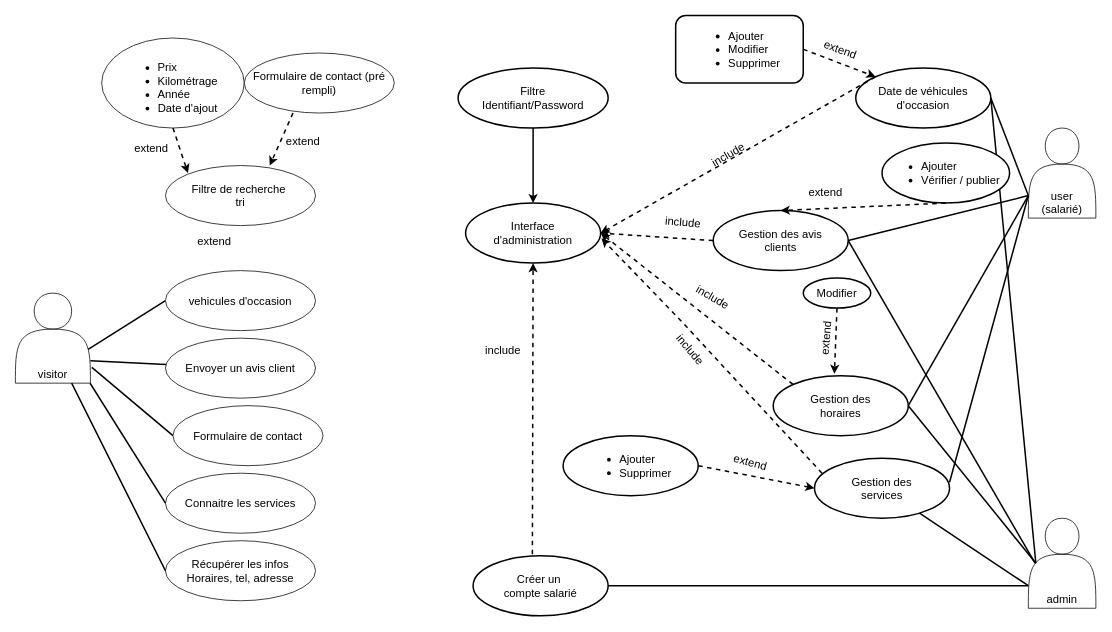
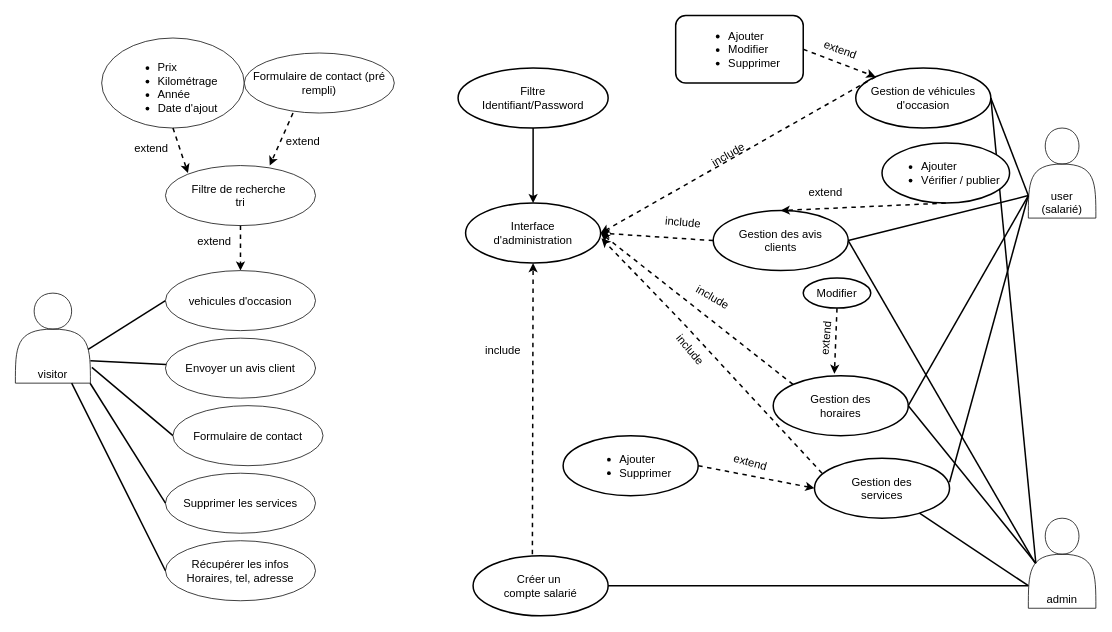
node "Date de véhicules d'occasion": label "Date de véhicules d'occasion" -> "Gestion de véhicules d'occasion"
edge "Filtre de recherche tri" -> "vehicules d'occasion": added
node "Connaitre les services": label "Connaitre les services" -> "Supprimer les services"
